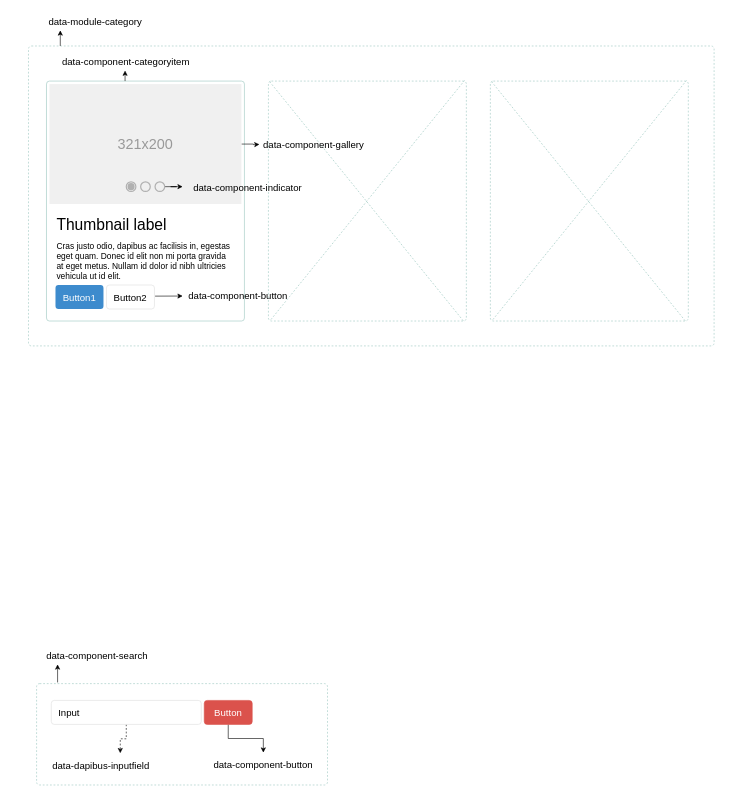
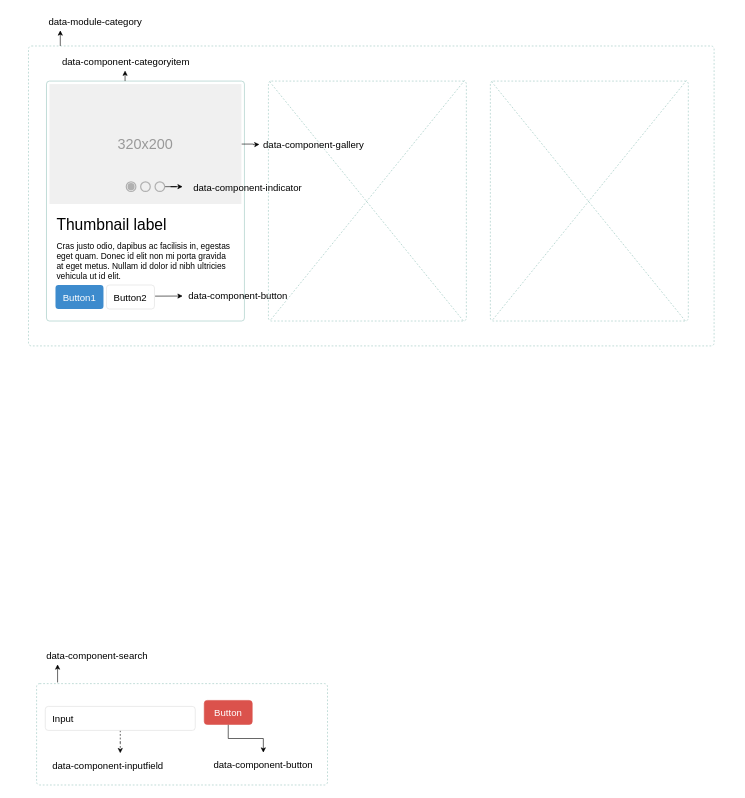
node "321x200": label "321x200" -> "320x200"
node "Input": moved (126, 713) -> (120, 719)
node "data-dapibus-inputfield": label "data-dapibus-inputfield" -> "data-component-inputfield"
